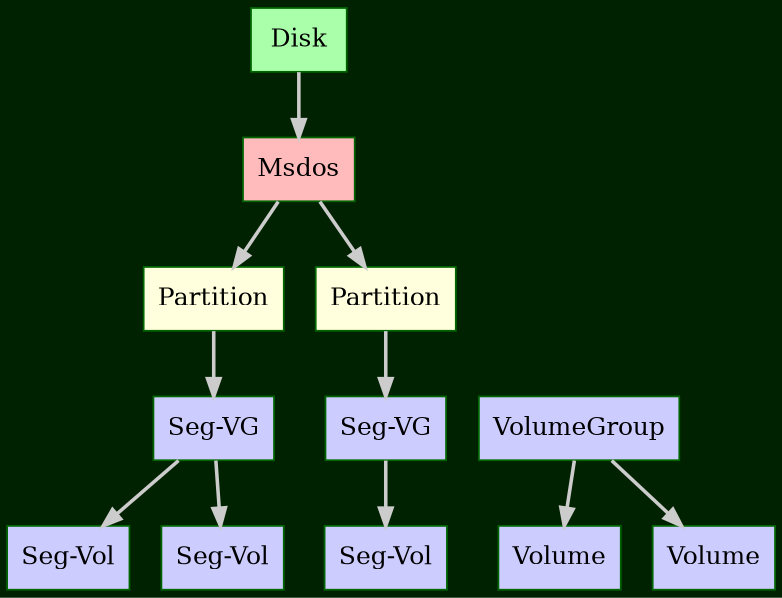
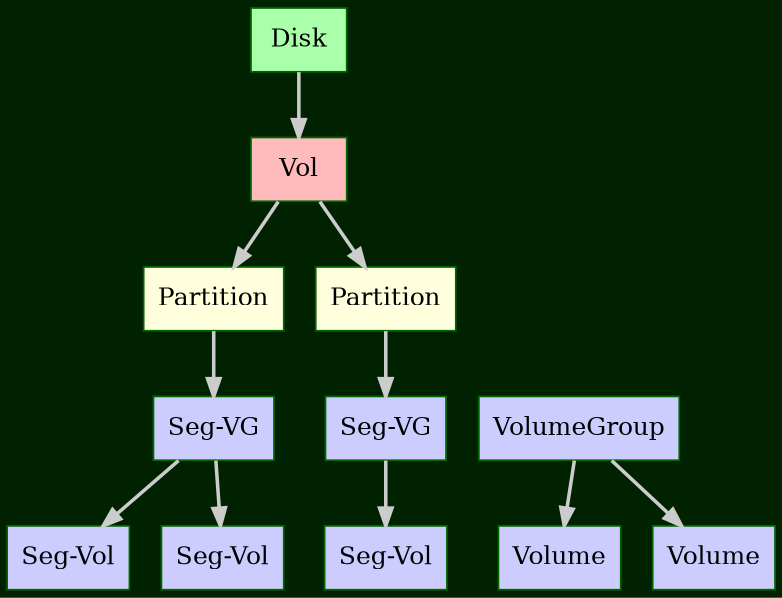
node "Msdos": label "Msdos" -> "Vol"
